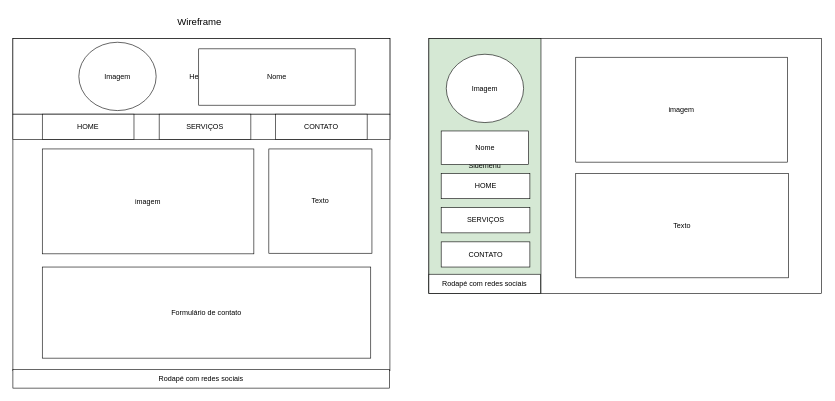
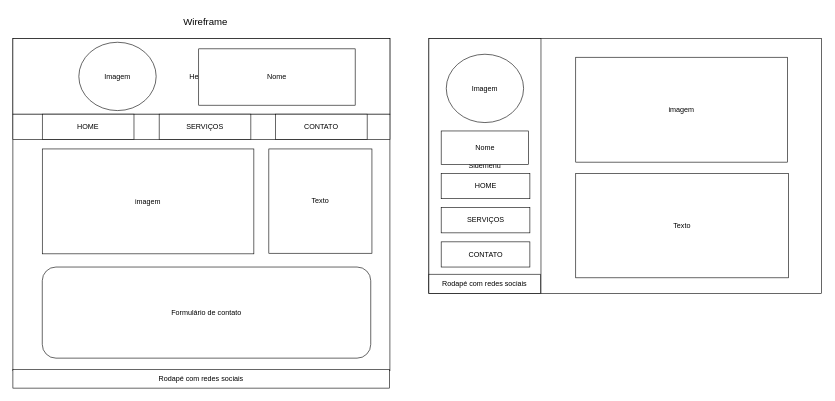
node "Wireframe": moved (199, 22) -> (205, 22)
node "Sidemenu": fillcolor #d5e8d4 -> #ffffff
node "Formulário de contato": shape rectangle -> rounded rectangle
